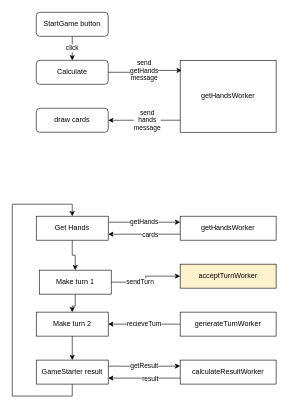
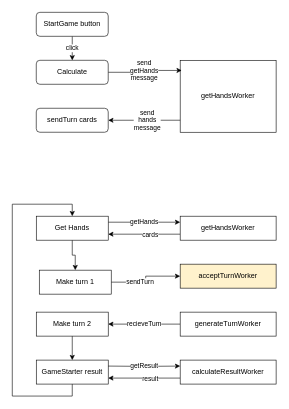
node "draw cards": label "draw cards" -> "sendTurn cards"
edge "Make turn 1" -> "Make turn 2": removed
